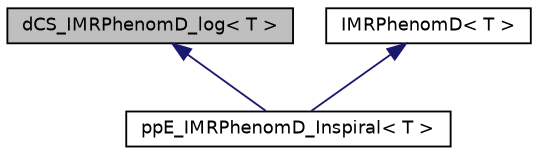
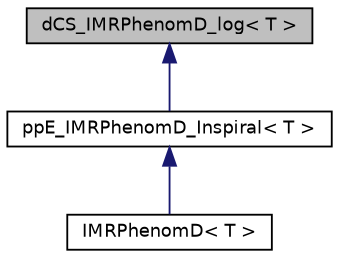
edge "ppE_IMRPhenomD_Inspiral< T >" -> "IMRPhenomD< T >": reversed
